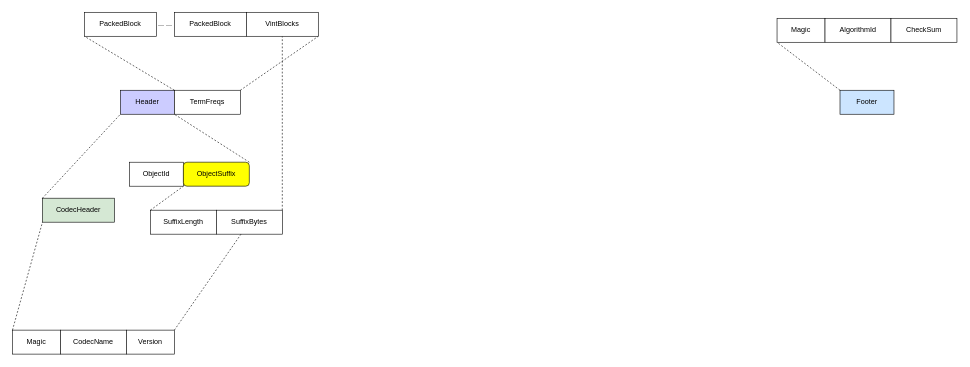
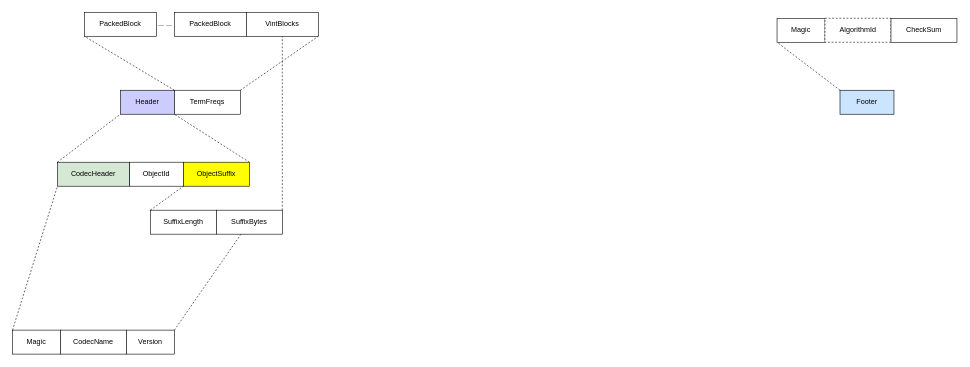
node "AlgorithmId": style solid -> dashed
node "ObjectSuffix": shape rounded rectangle -> rectangle
node "CodecHeader": moved (78, 210) -> (93, 174)
